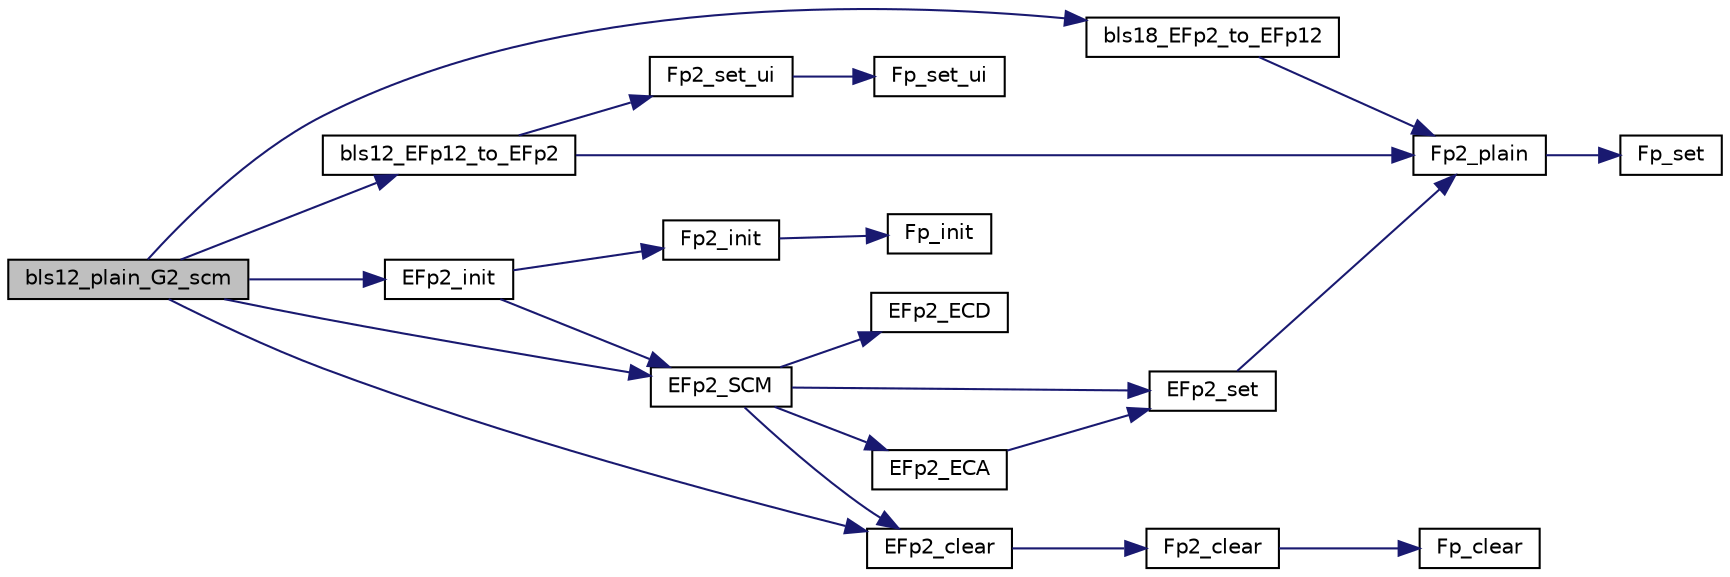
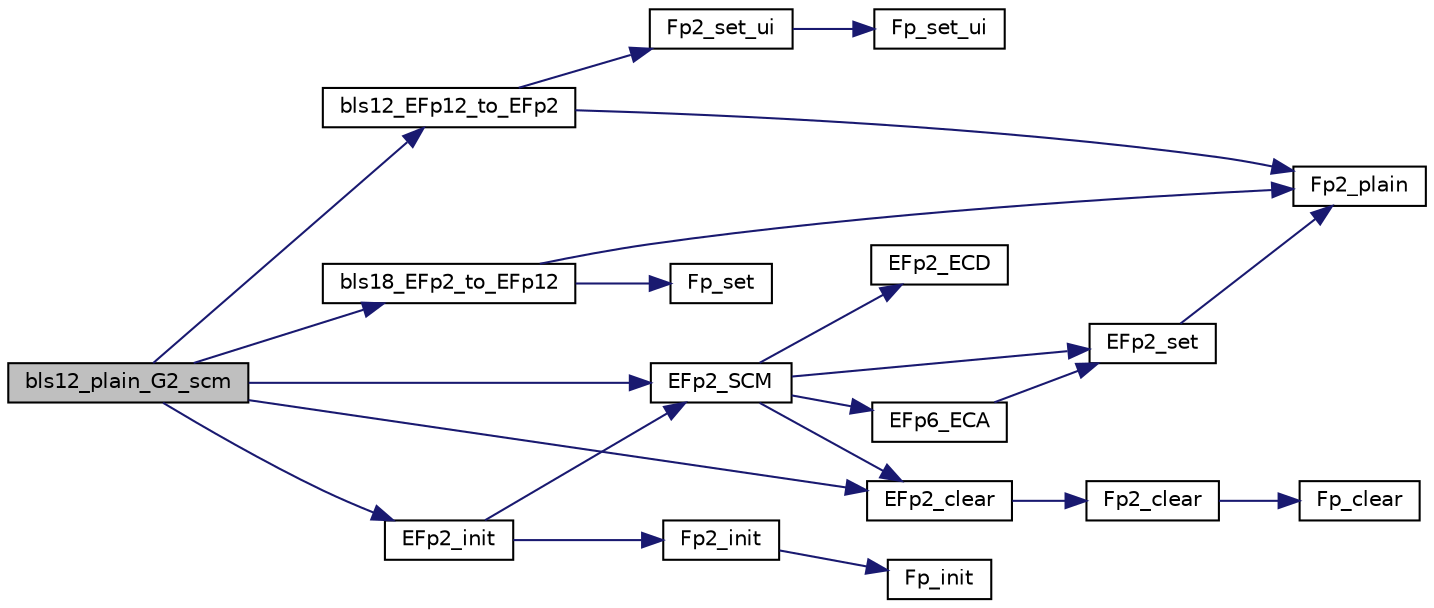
edge "Fp2_plain" -> "Fp_set": now "bls18_EFp2_to_EFp12" -> "Fp_set"
node "EFp2_ECA": label "EFp2_ECA" -> "EFp6_ECA"
